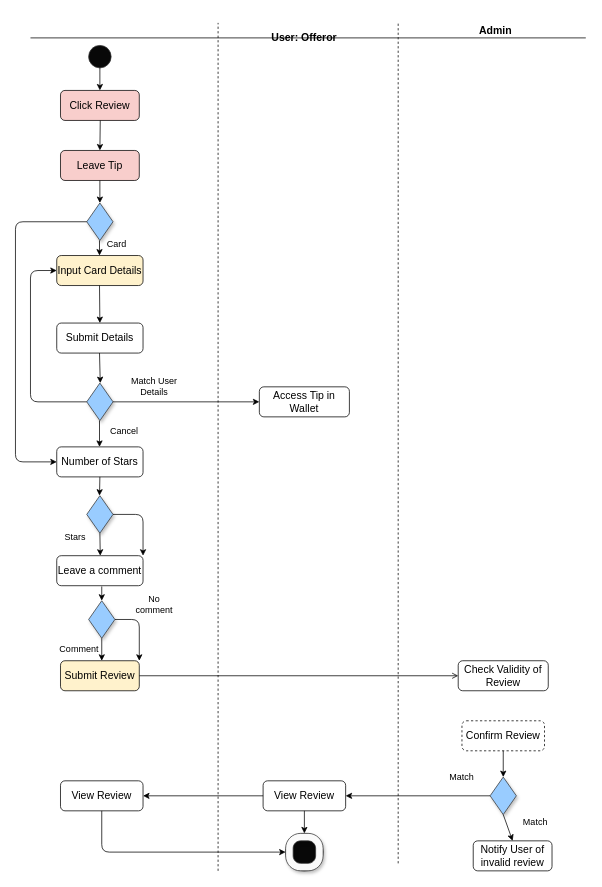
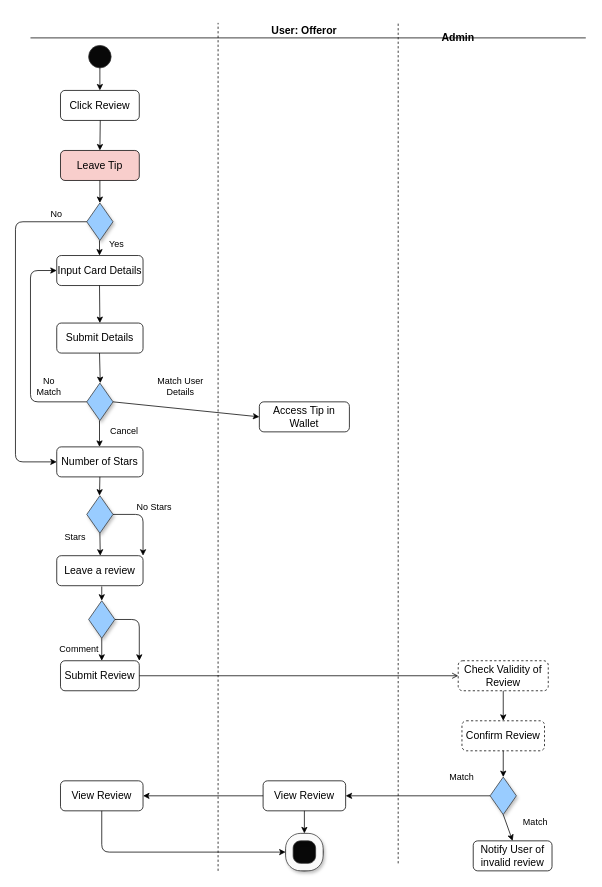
node "Admin": moved (495, 30) -> (458, 38)
node "User: Offeror": moved (304, 38) -> (304, 30)
node "Click Review": fillcolor #f8cecc -> #ffffff
node "No": added
node "Card": label "Card" -> "Yes"
node "Input Card Details": fillcolor #fff2cc -> #ffffff
node "No Match": added
node "Match User Details": moved (154, 387) -> (180, 387)
node "Access Tip in Wallet": moved (304, 402) -> (304, 417)
node "No Stars": added
node "Leave a comment": label "Leave a comment" -> "Leave a review"
node "No comment": removed
node "Submit Review": fillcolor #fff2cc -> #ffffff
node "Check Validity of Review": style solid -> dashed
edge "Check Validity of Review" -> "Confirm Review": added
